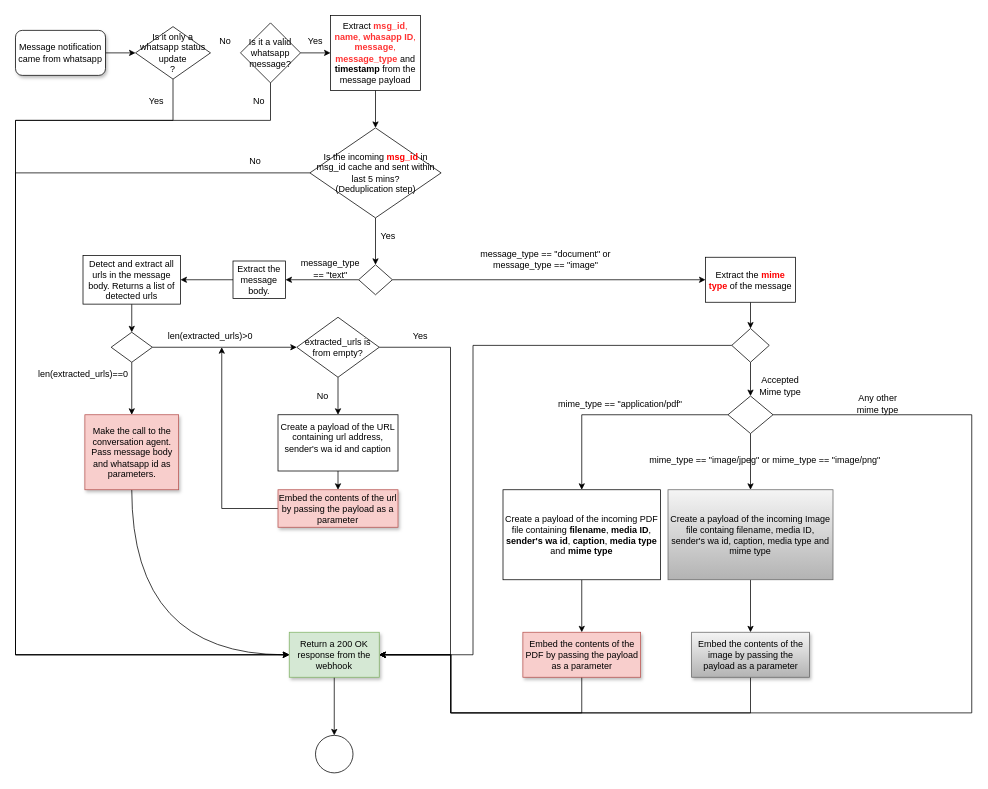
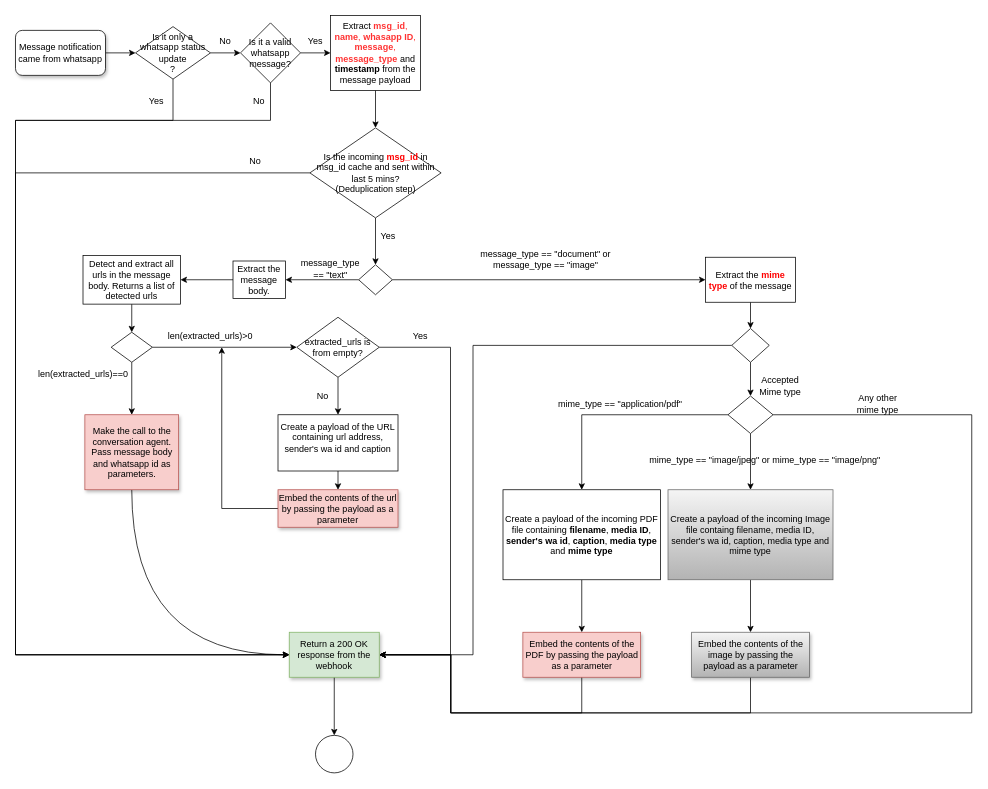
edge "Is it only a whatsapp status update ?" -> "Is it a valid whatsapp message?": added
